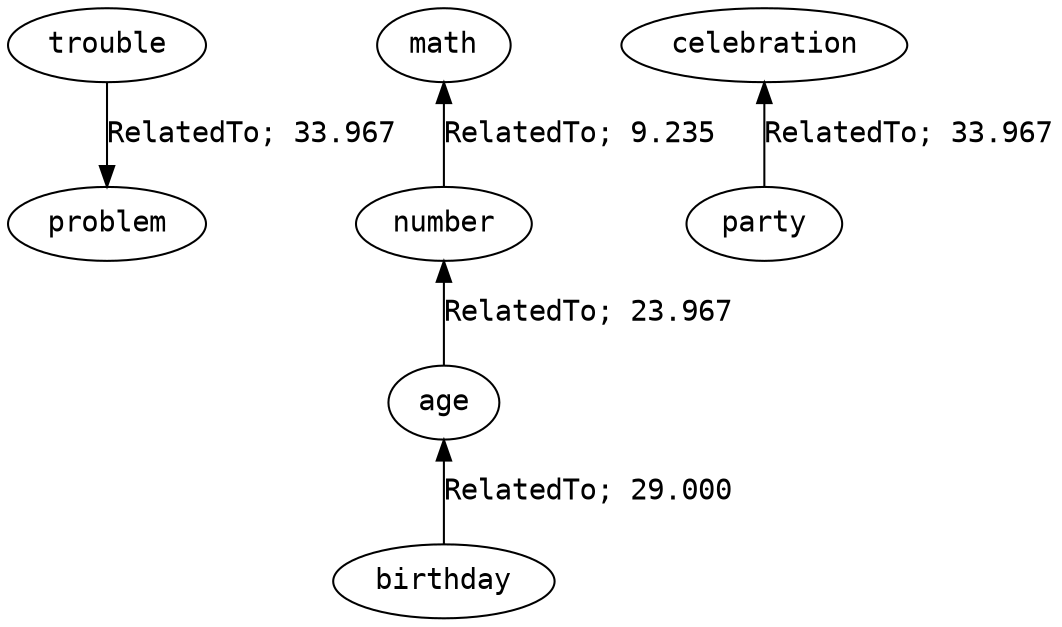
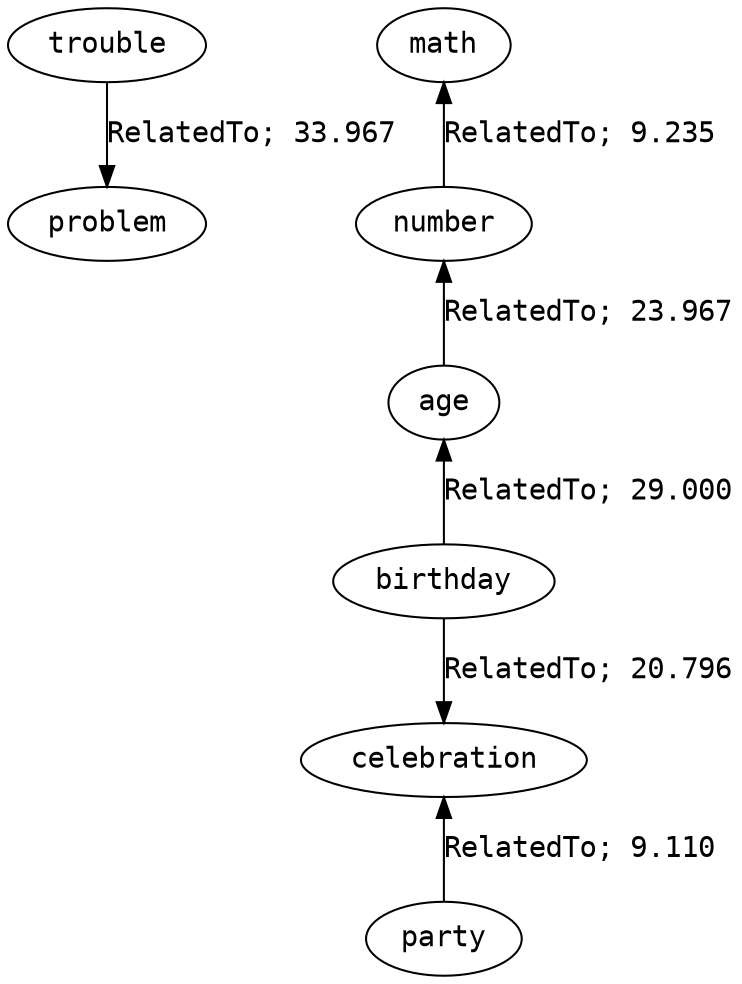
edge "party" -> "celebration": label "RelatedTo; 33.967" -> "RelatedTo; 9.110"
edge "birthday" -> "celebration": added, label "RelatedTo; 20.796"
